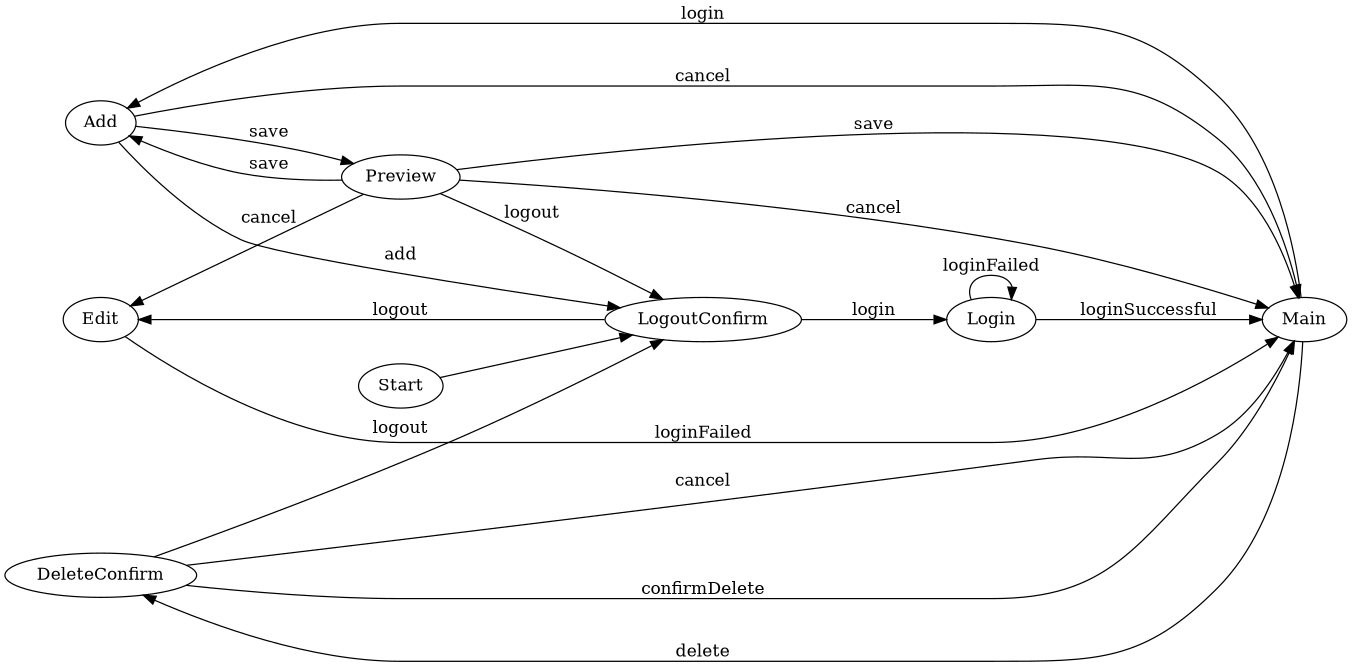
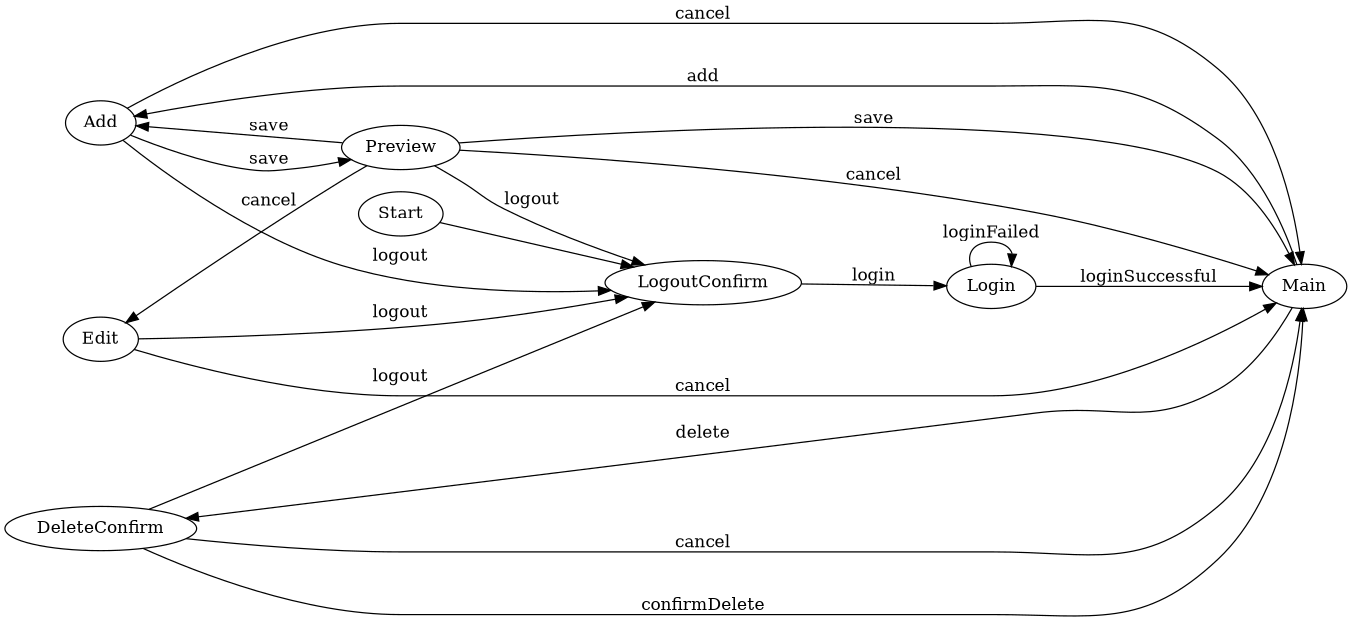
edge "Main" -> "Add": label "login" -> "add"
edge "Add" -> "LogoutConfirm": label "add" -> "logout"
edge "LogoutConfirm" -> "Edit": reversed
edge "Edit" -> "Main": label "loginFailed" -> "cancel"
